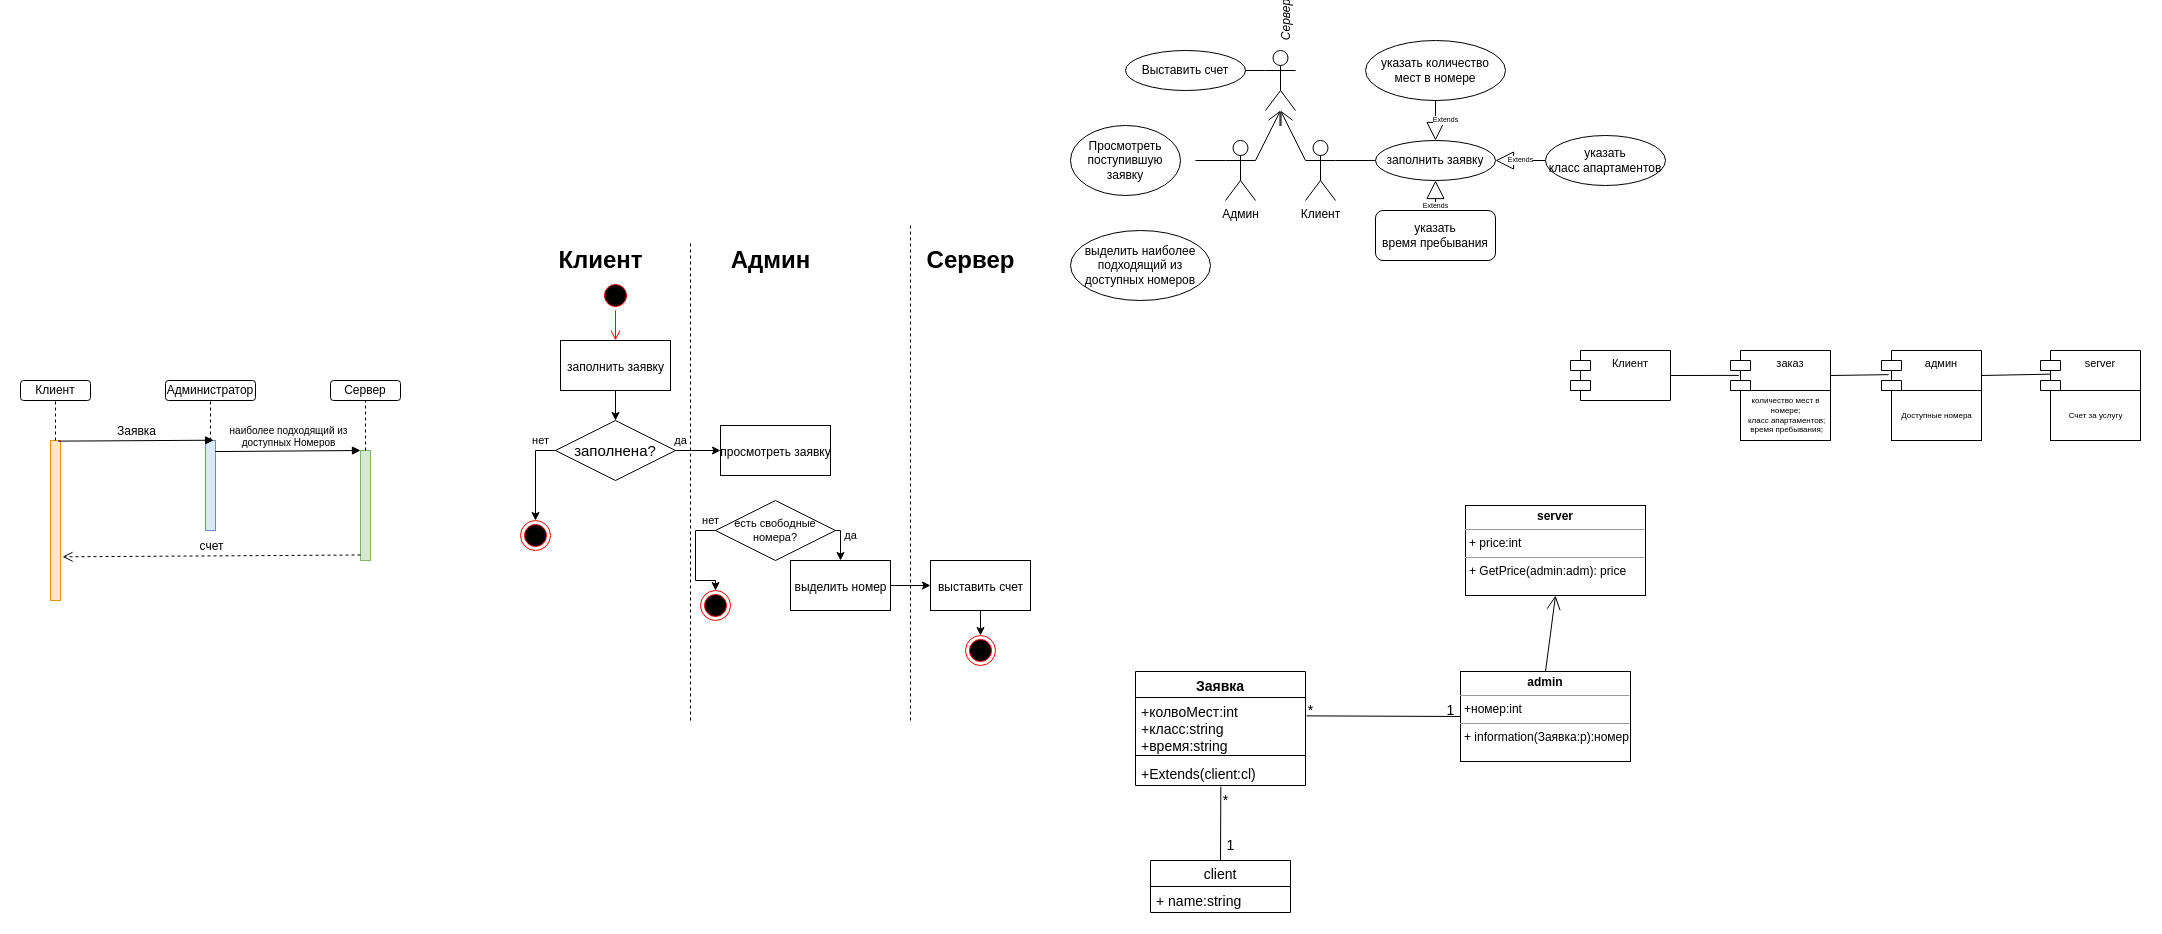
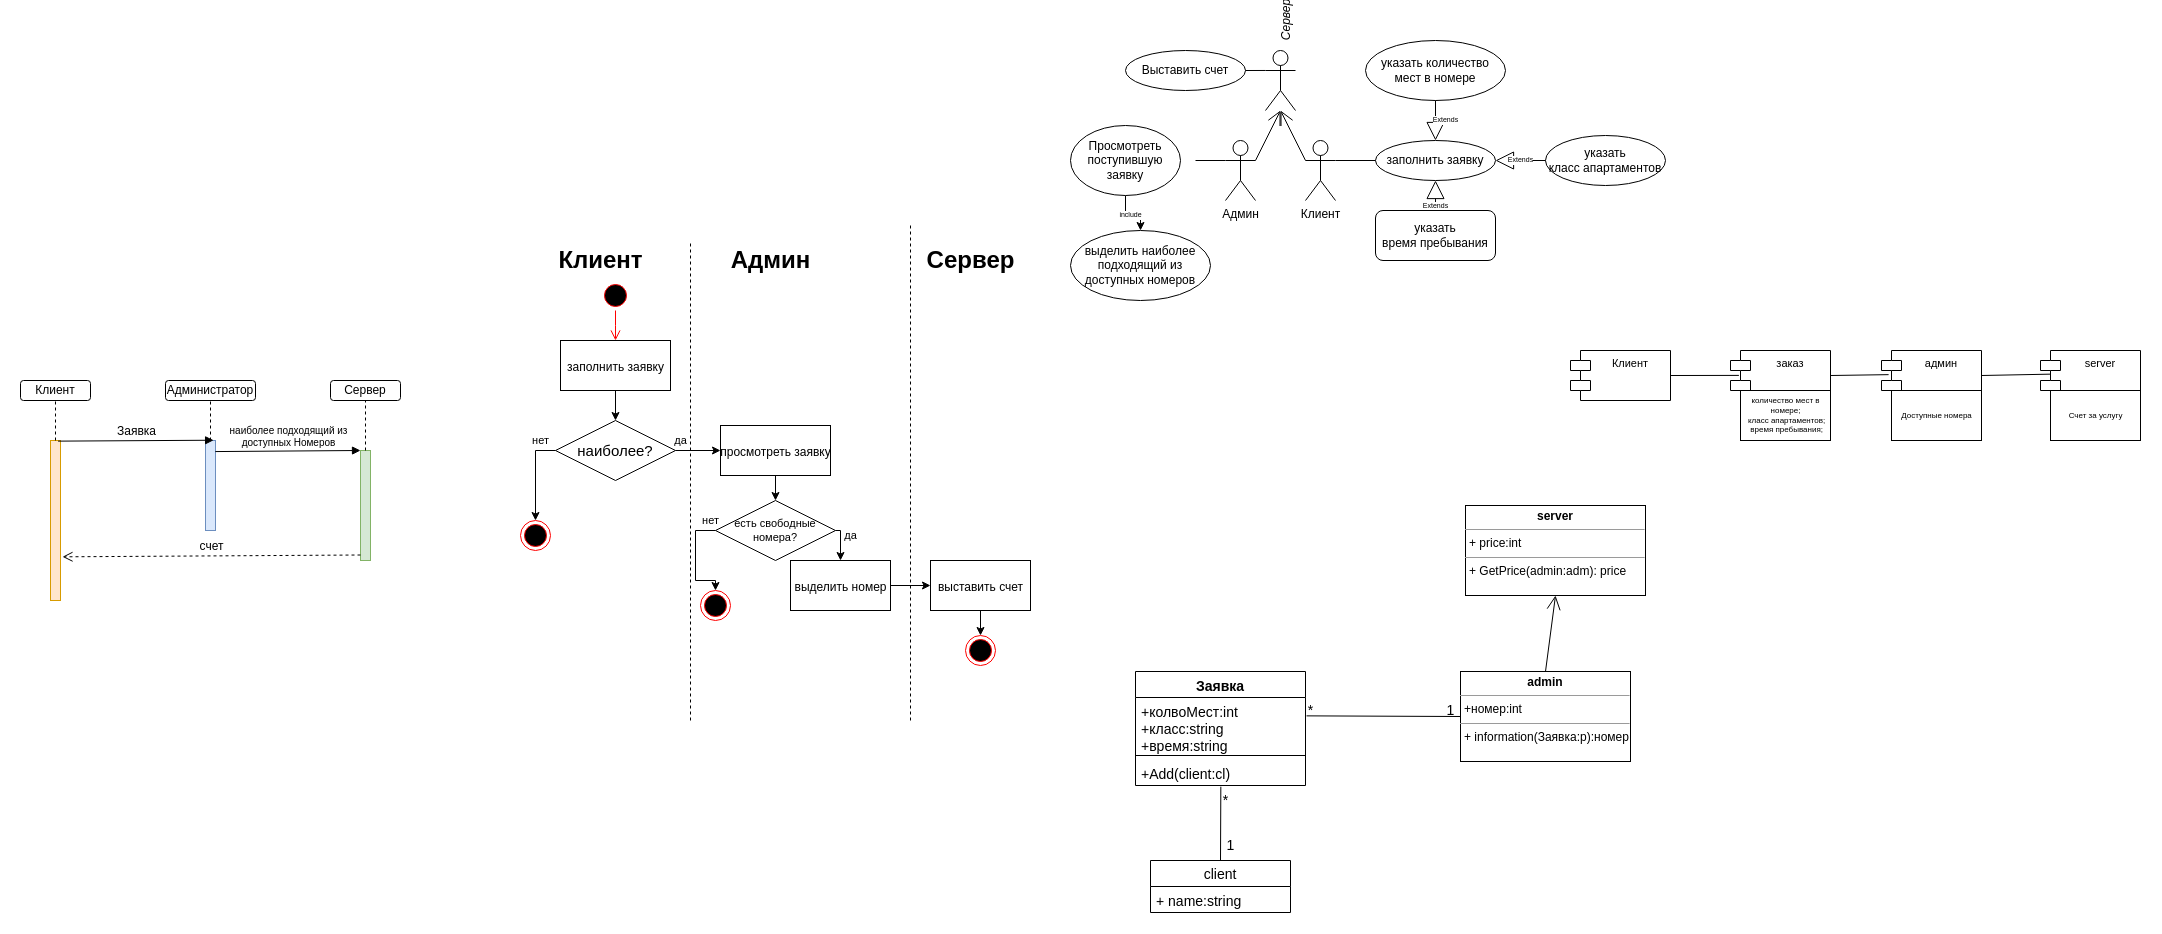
edge "Просмотреть поступившую заявку" -> "выделить наиболее подходящий из доступных номеров": added, label "include"
node "заполнена?": label "заполнена?" -> "наиболее?"
edge "просмотреть заявку" -> "есть свободныеномера?": added
node "+Extends(client:cl)": label "+Extends(client:cl)" -> "+Add(client:cl)"
